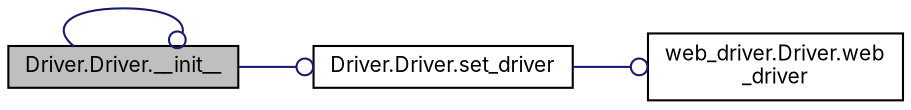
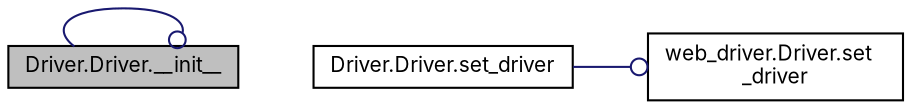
edge "Driver.Driver.__init__" -> "Driver.Driver.set_driver": removed
node "web_driver.Driver.web _driver": label "web_driver.Driver.web _driver" -> "web_driver.Driver.set _driver"
